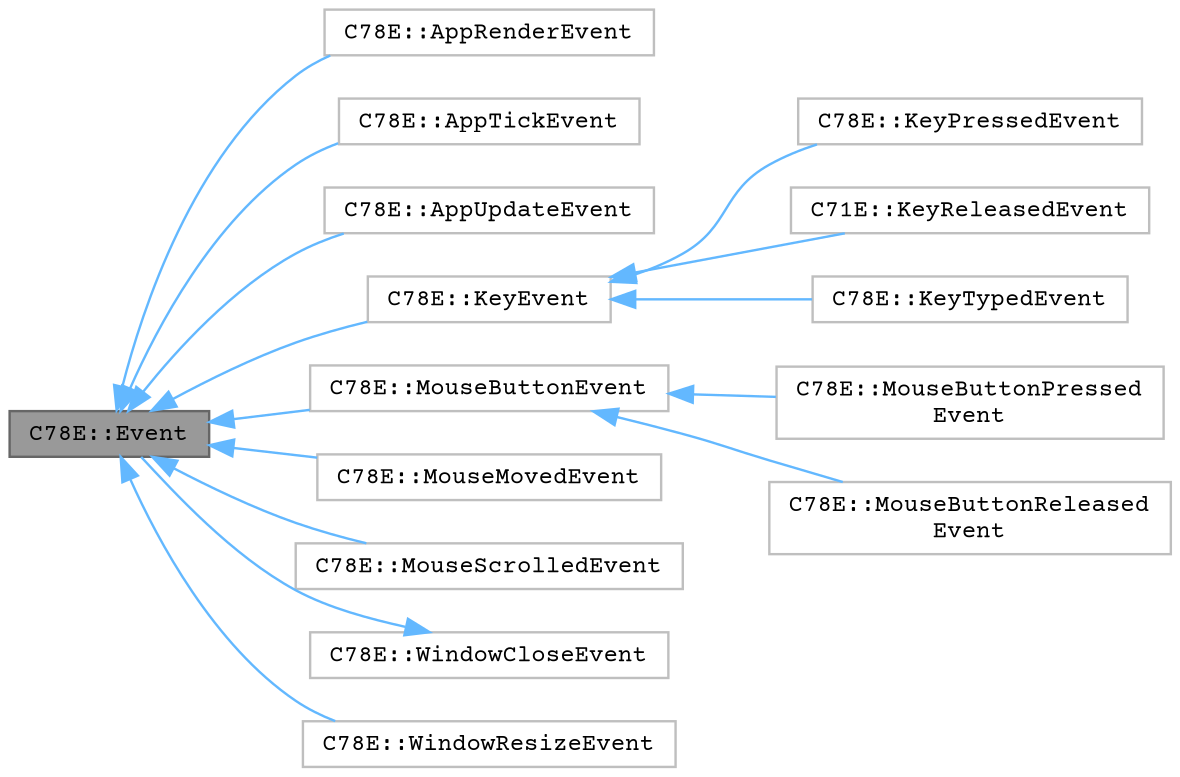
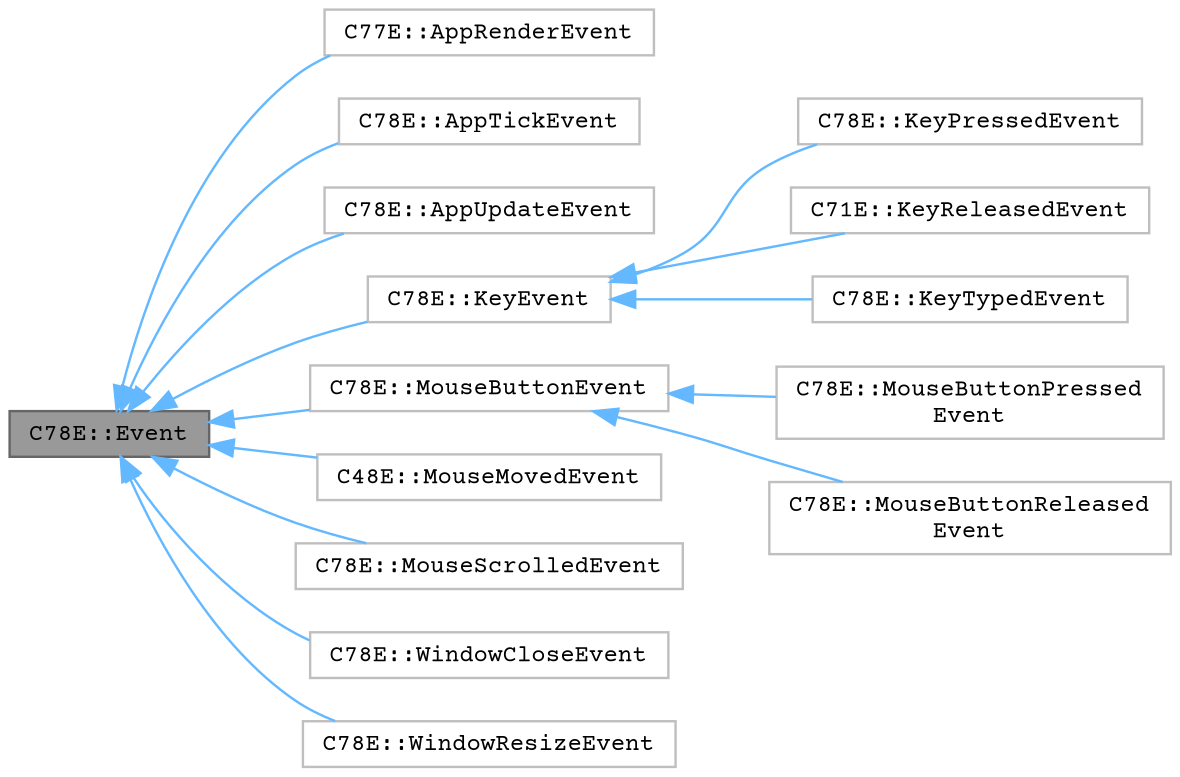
node "C78E::AppRenderEvent": label "C78E::AppRenderEvent" -> "C77E::AppRenderEvent"
node "C78E::MouseMovedEvent": label "C78E::MouseMovedEvent" -> "C48E::MouseMovedEvent"
edge "C78E::Event" -> "C78E::WindowCloseEvent": reversed
